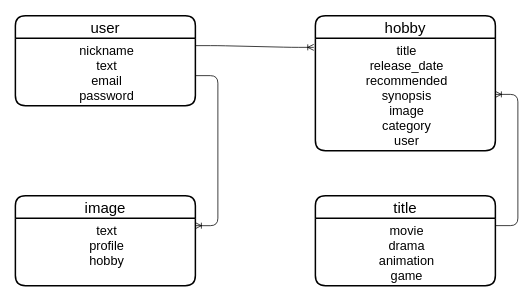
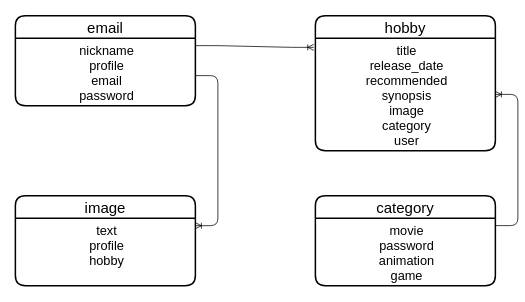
node "user": label "user" -> "email"
node "nickname text email password": label "nickname text email password" -> "nickname profile email password"
node "title": label "title" -> "category"
node "movie drama animation game": label "movie drama animation game" -> "movie password animation game"
